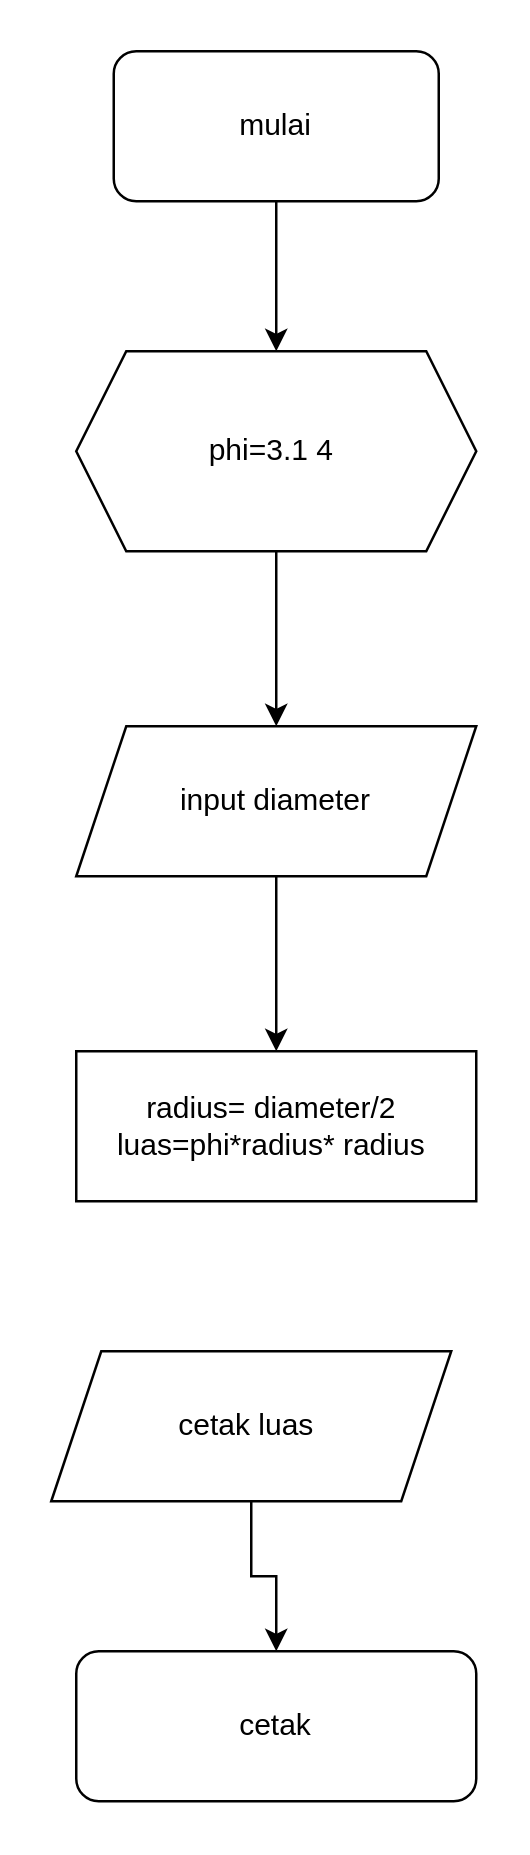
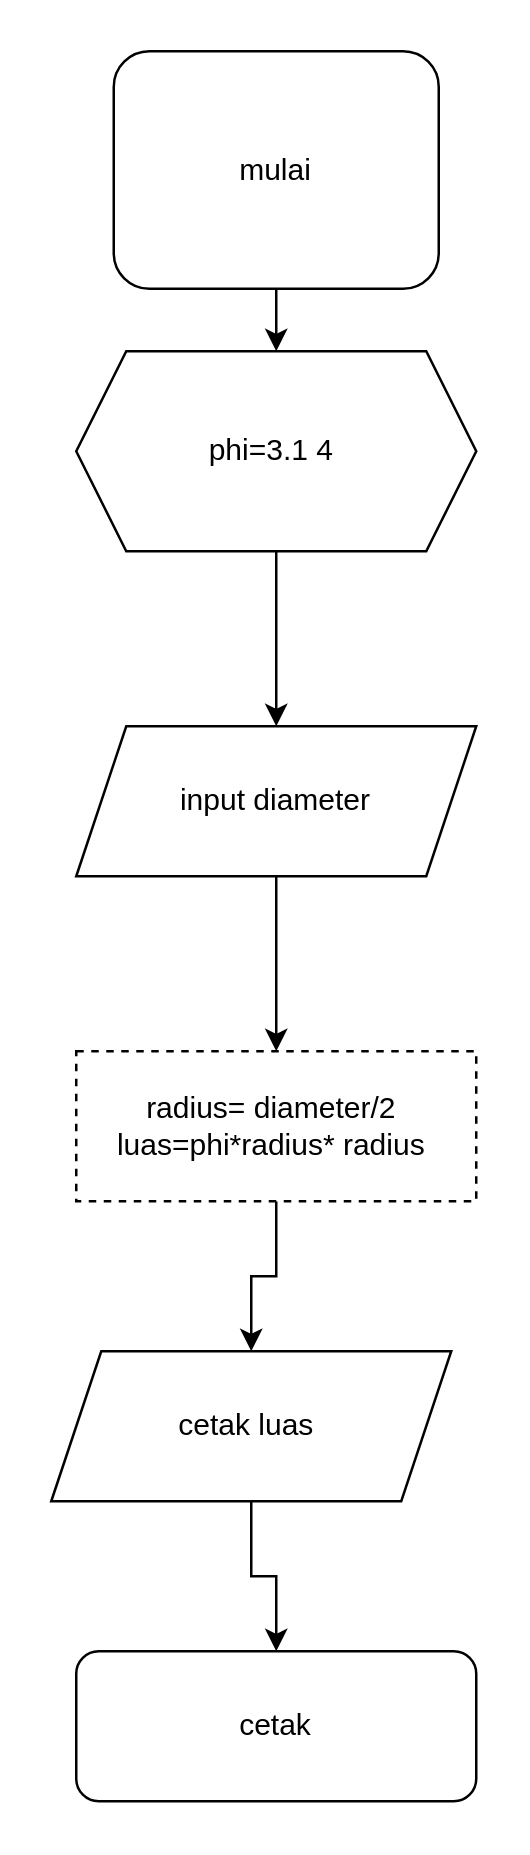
node "mulai": size 325x150 -> 325x238
node "radius= diameter/2 luas=phi*radius* radius": style solid -> dashed
edge "radius= diameter/2 luas=phi*radius* radius" -> "cetak luas": added
